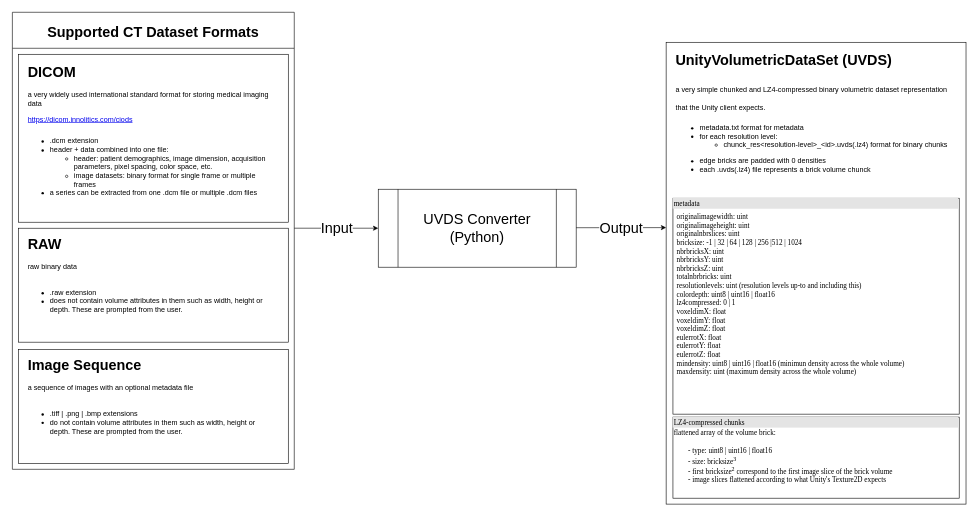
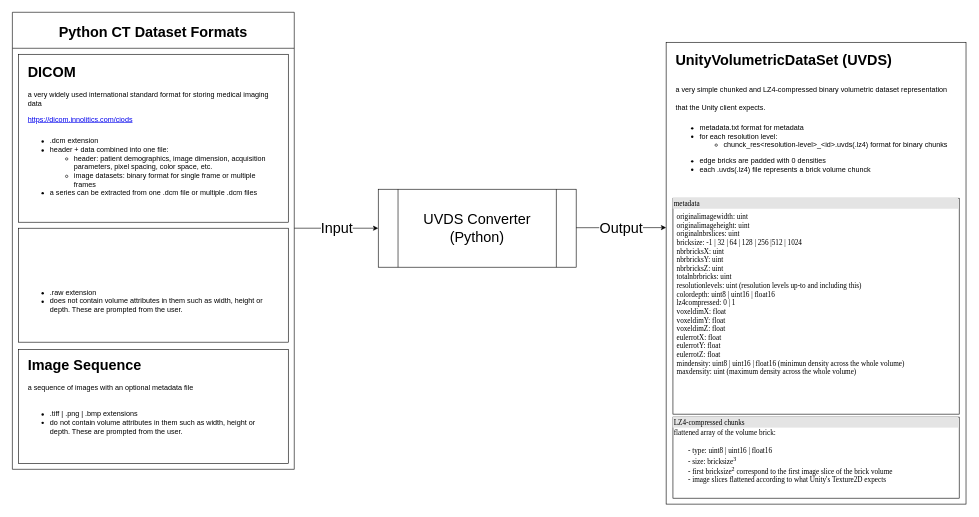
node "Supported CT Dataset Formats": label "Supported CT Dataset Formats" -> "Python CT Dataset Formats"
node "RAWraw binary data": removed
